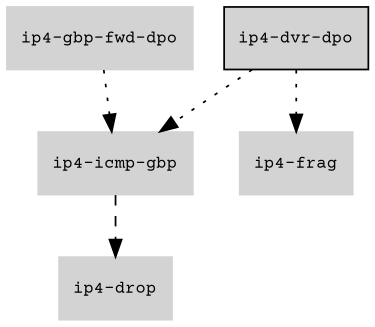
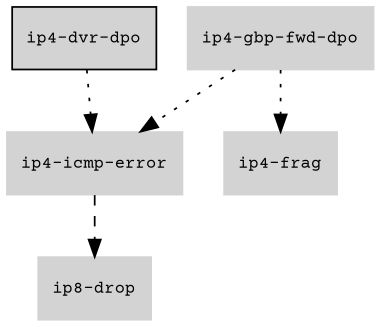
edge "ip4-dvr-dpo" -> "ip4-frag": now "ip4-gbp-fwd-dpo" -> "ip4-frag"
node "ip4-icmp-gbp": label "ip4-icmp-gbp" -> "ip4-icmp-error"
node "ip4-drop": label "ip4-drop" -> "ip8-drop"
